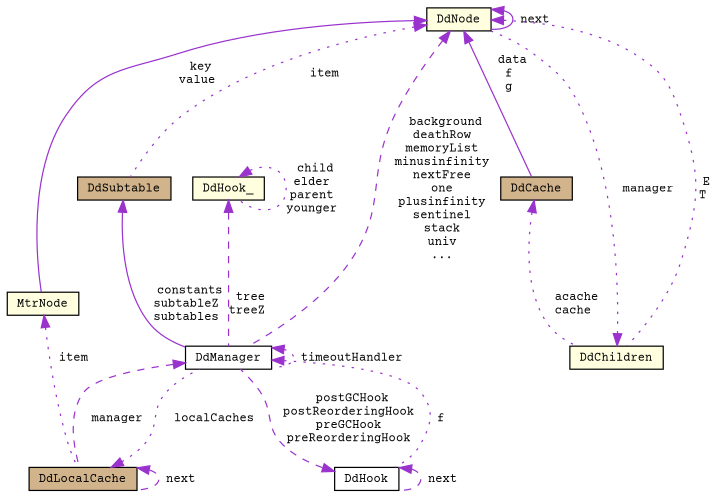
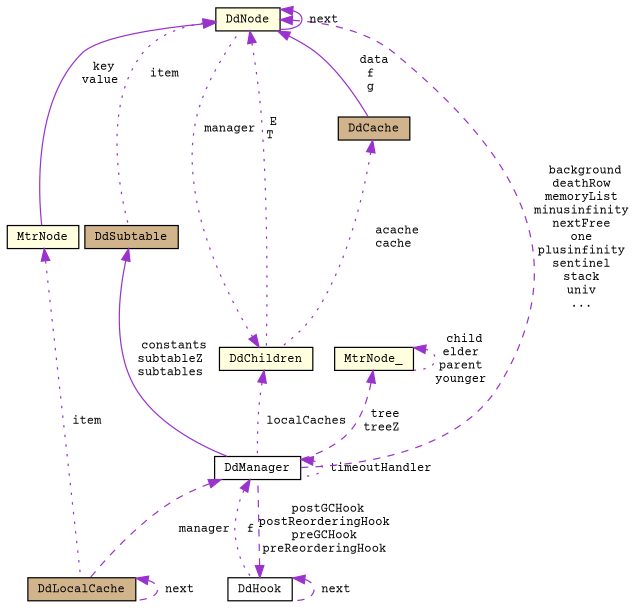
node "DdHook_": label "DdHook_" -> "MtrNode_"
edge "DdManager" -> "DdLocalCache": now "DdManager" -> "DdChildren"
